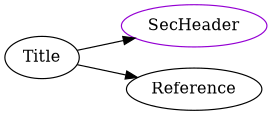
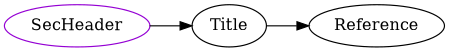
edge "Title" -> "SecHeader": reversed
